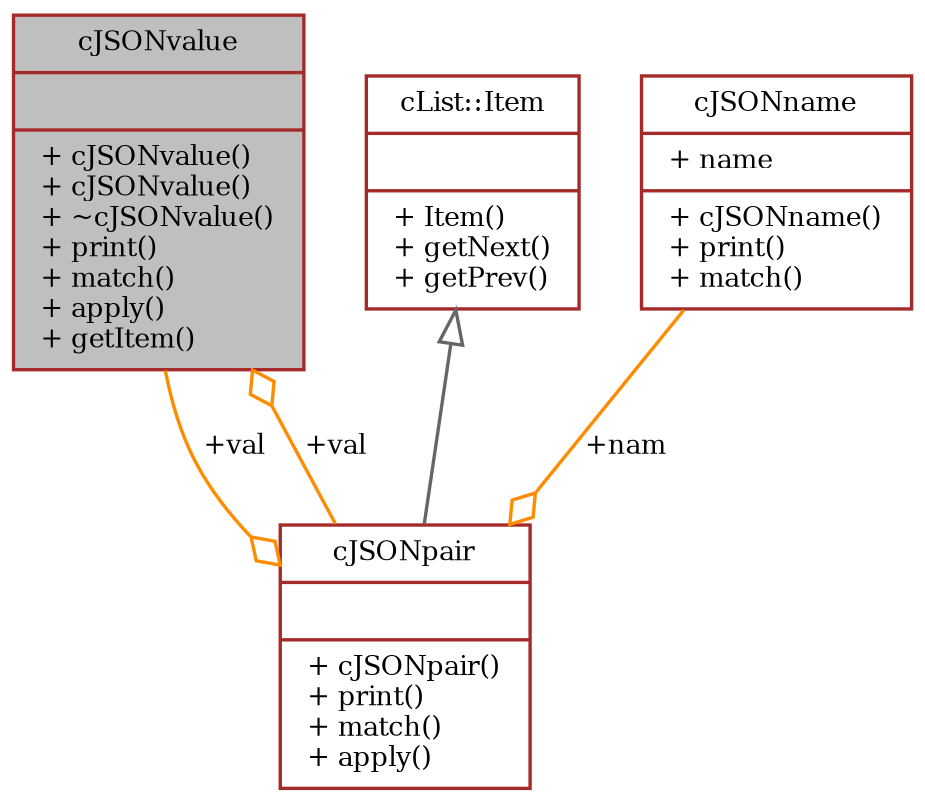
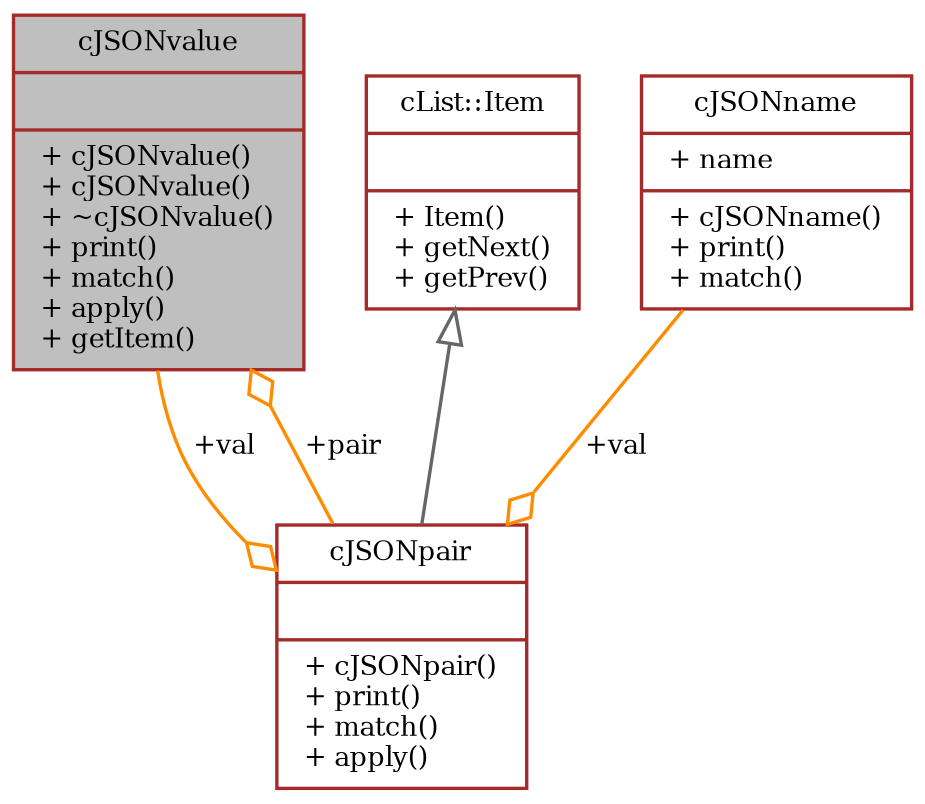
edge "cJSONpair" -> "cJSONvalue": label " +val" -> " +pair"
edge "cJSONname" -> "cJSONpair": label " +nam" -> " +val"
